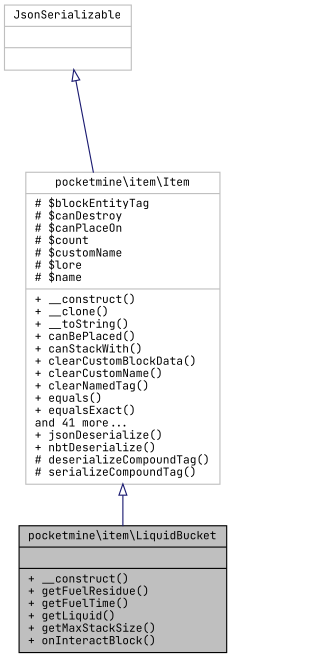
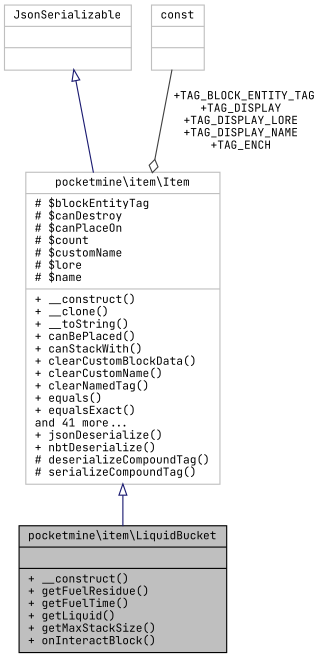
node "const": added
